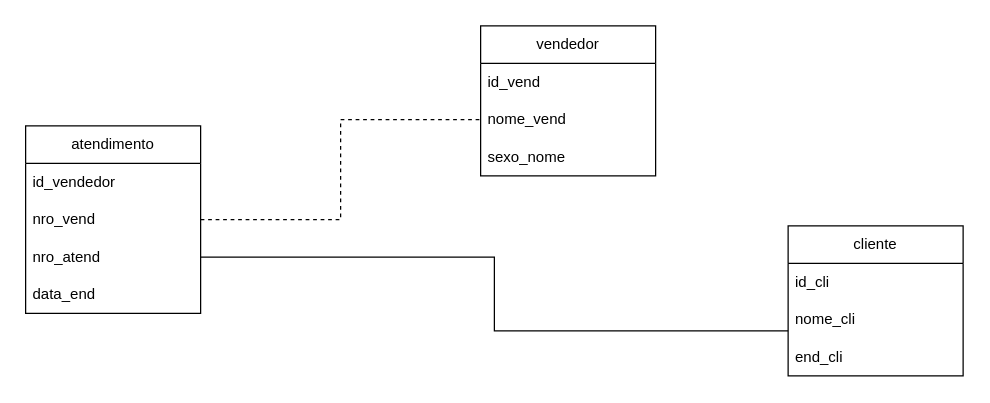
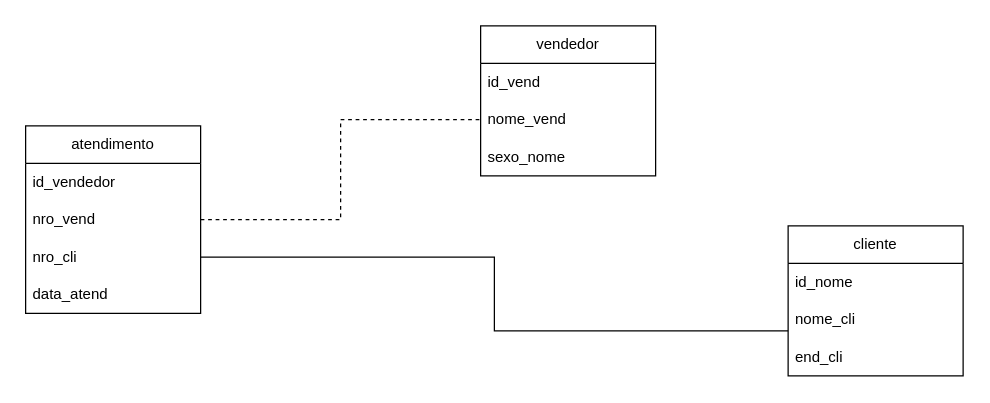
node "nro_atend": label "nro_atend" -> "nro_cli"
node "id_cli": label "id_cli" -> "id_nome"
node "data_end": label "data_end" -> "data_atend"
